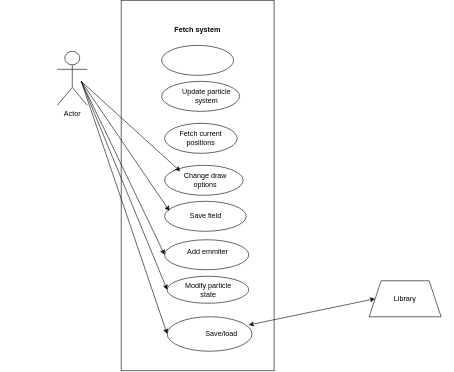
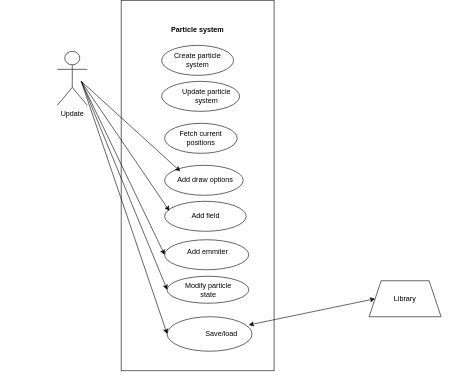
node "Fetch system": label "Fetch system" -> "Particle system"
node "Create particle system": added
node "Actor": label "Actor" -> "Update"
node "Change draw options": label "Change draw options" -> "Add draw options"
node "Save field": label "Save field" -> "Add field"
